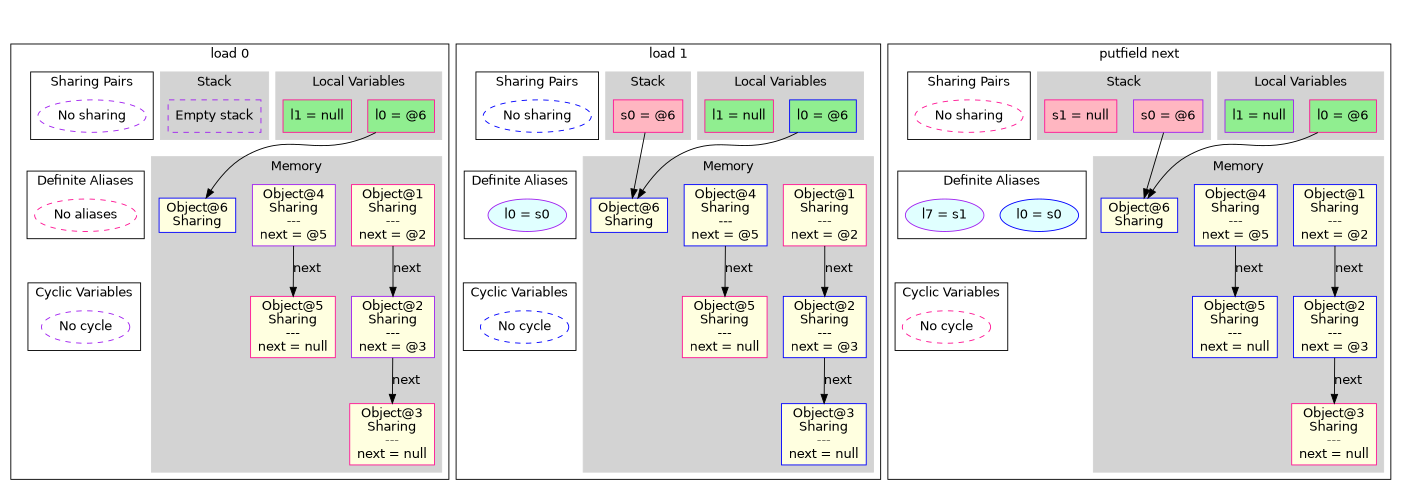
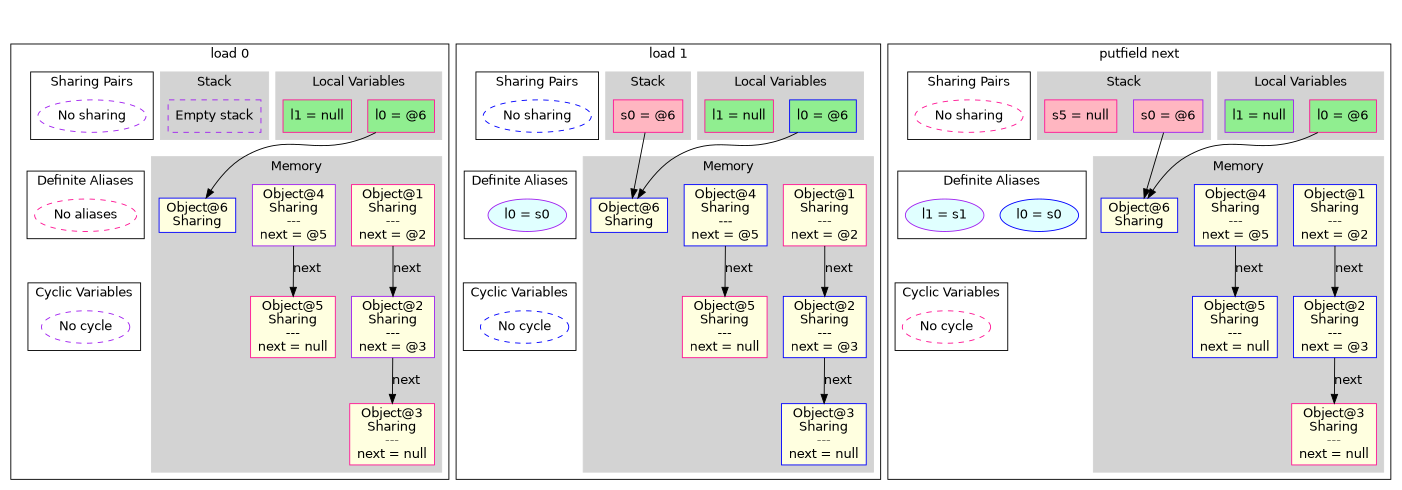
node "s1 = null": label "s1 = null" -> "s5 = null"
node "l7 = s1": label "l7 = s1" -> "l1 = s1"
